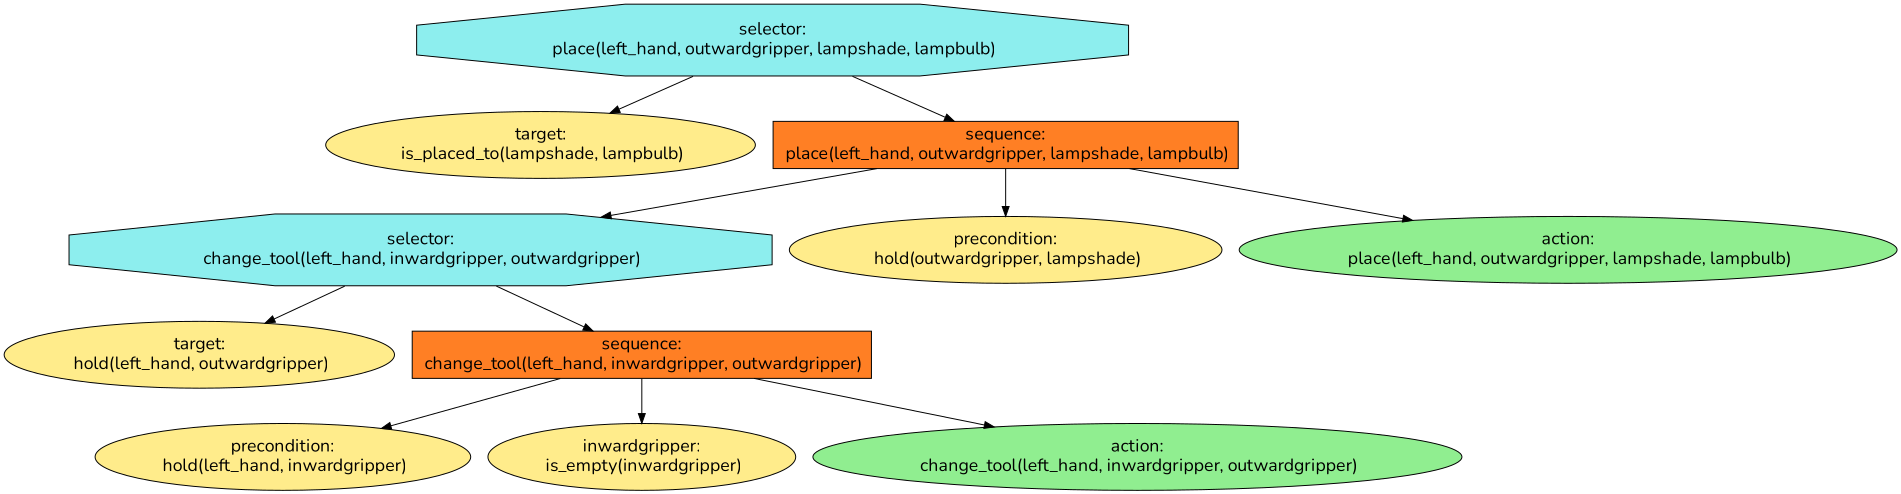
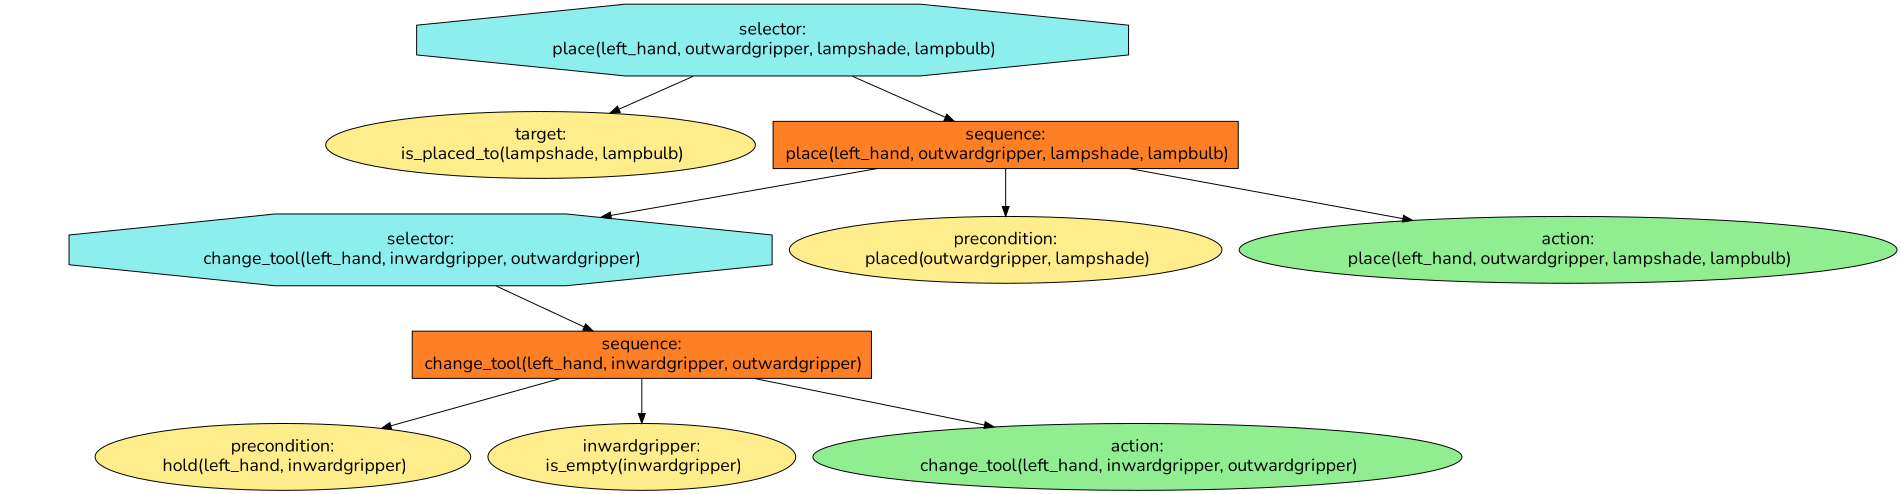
node "precondition: hold(outwardgripper, lampshade)": label "precondition: hold(outwardgripper, lampshade)" -> "precondition: placed(outwardgripper, lampshade)"
node "target: hold(left_hand, outwardgripper)": removed
